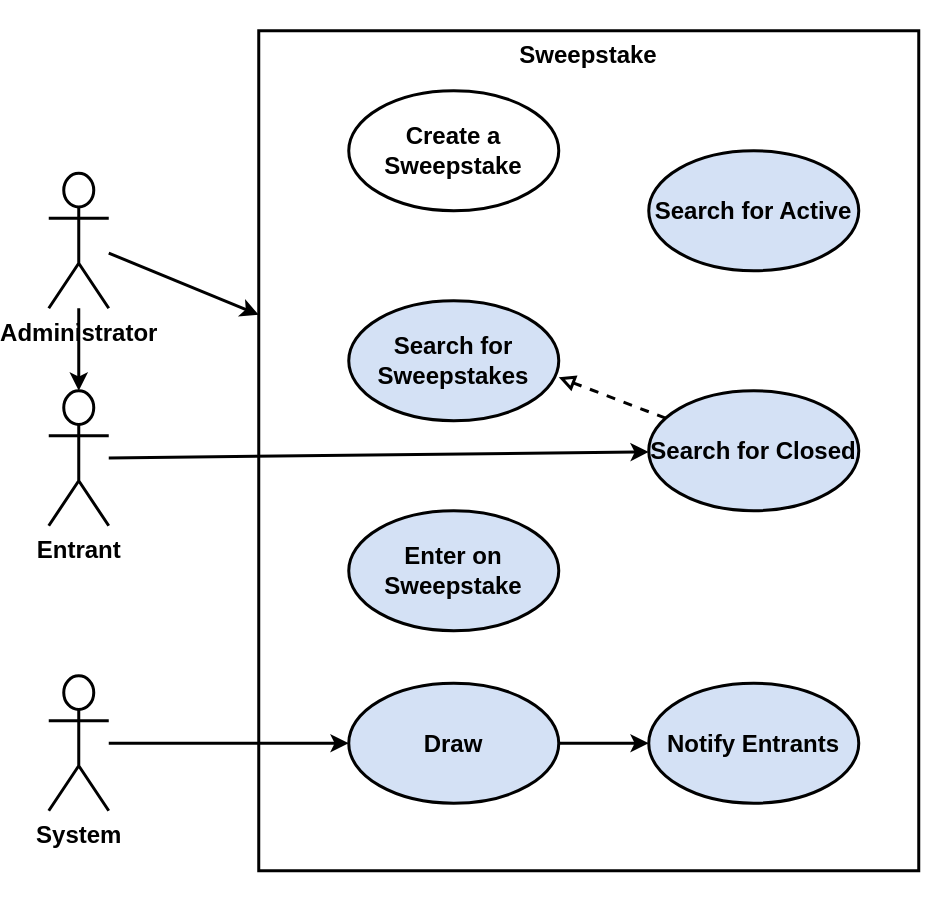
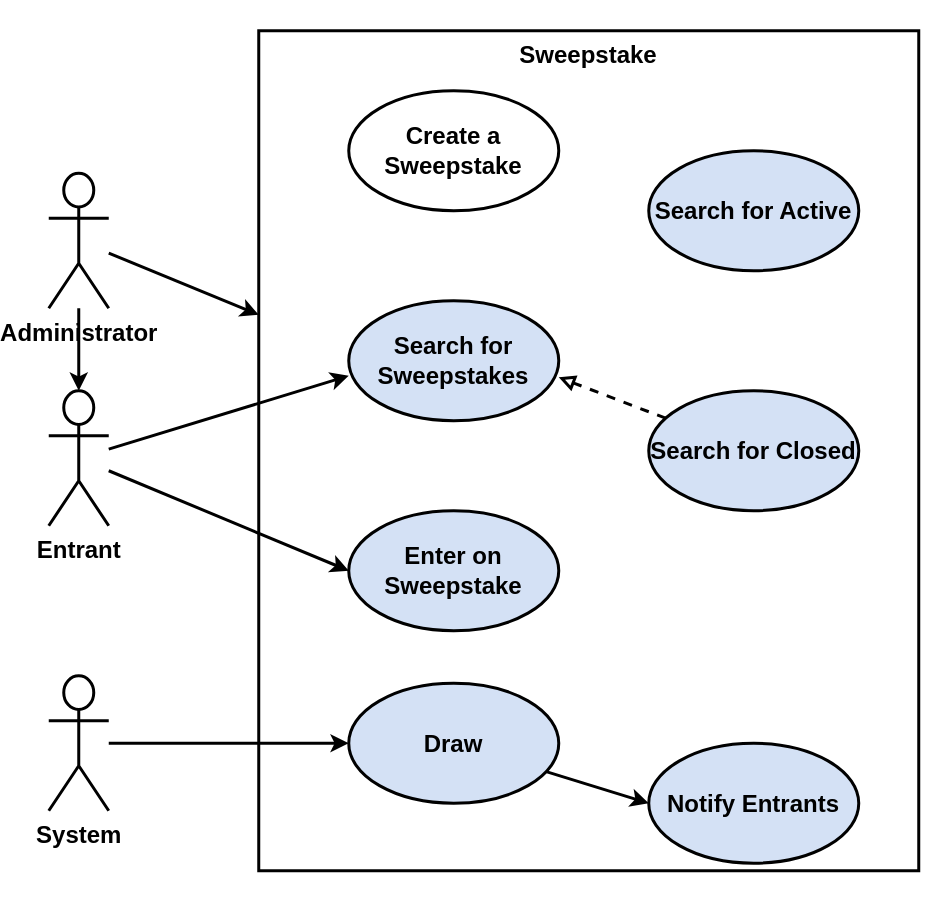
edge "Entrant" -> "Search for Closed": now "Entrant" -> "Search for Sweepstakes"
edge "Entrant" -> "Enter on Sweepstake": added
node "Notify Entrants": moved (754, 743) -> (754, 803)
